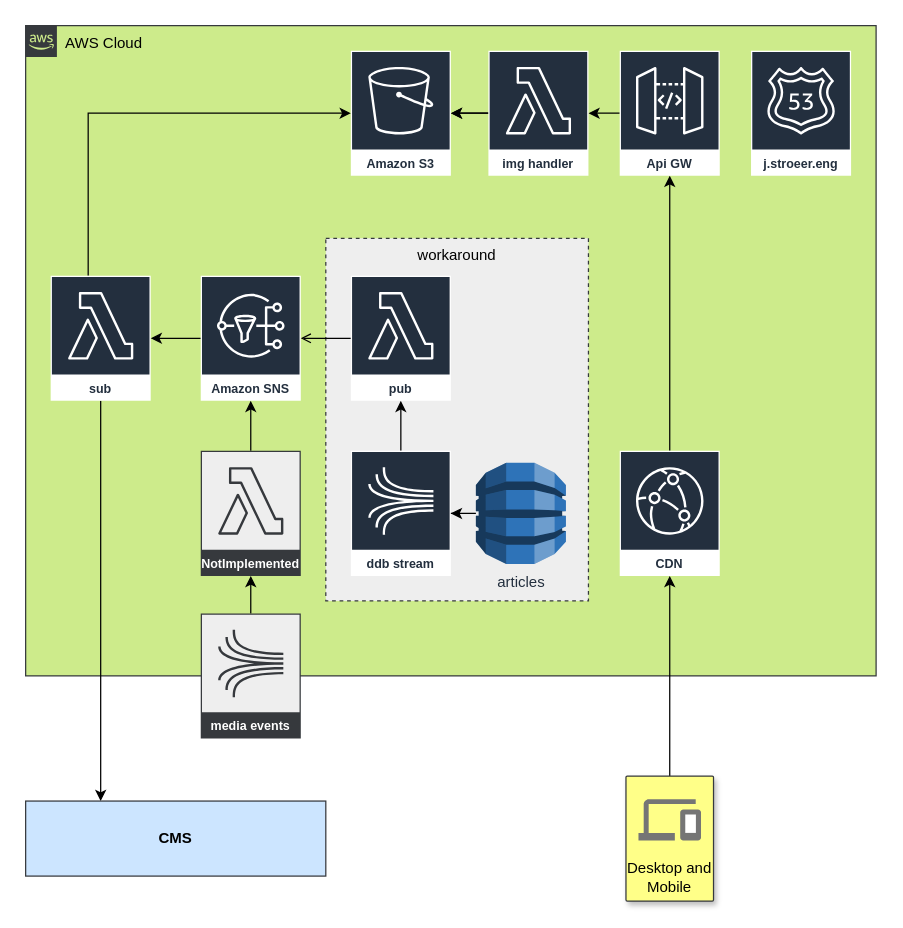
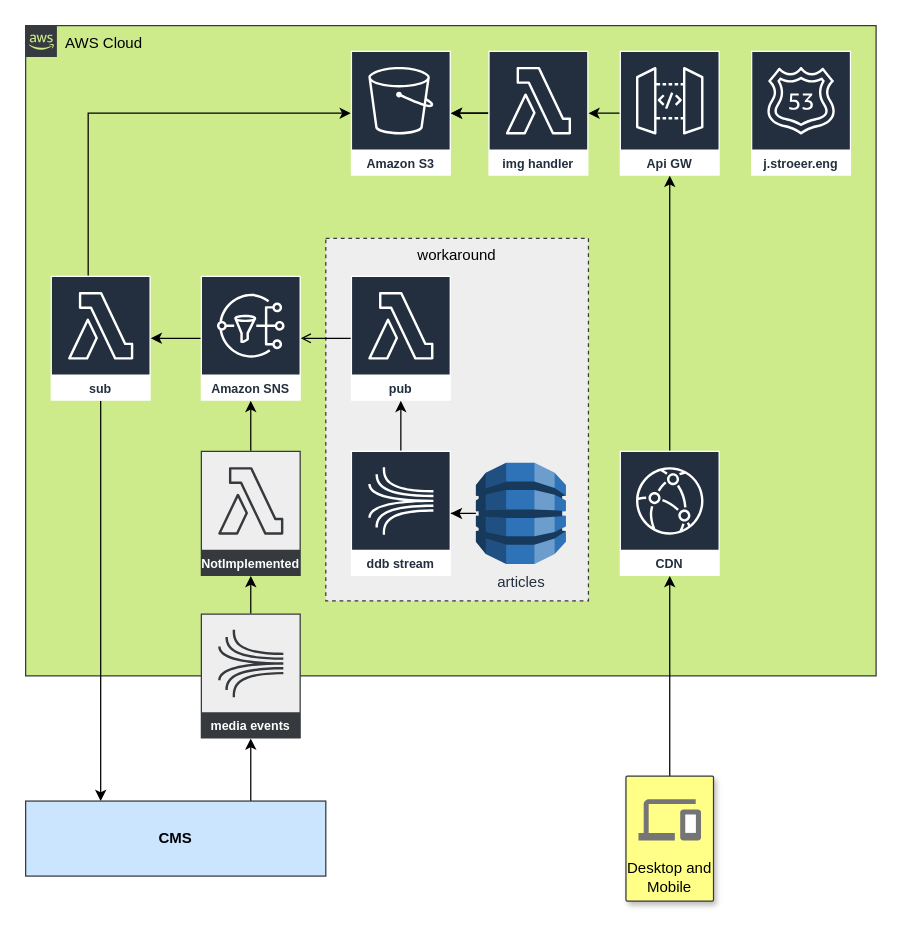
edge "CMS" -> "media events": added
